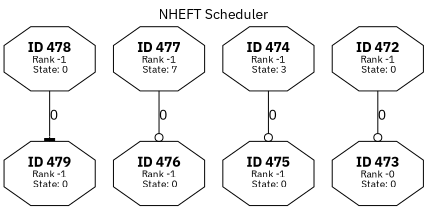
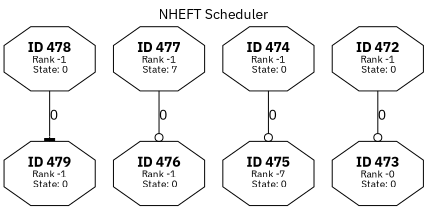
node "ID 474": text "State: 3" -> "State: 0"
node "ID 475": text "Rank -1" -> "Rank -7"
